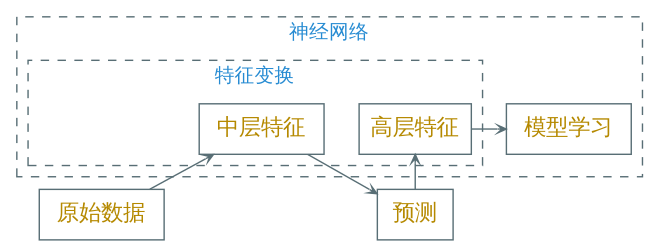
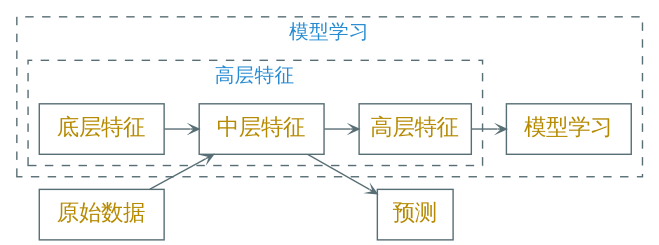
cluster "神经网络": label "神经网络" -> "模型学习"
cluster "特征变换": label "特征变换" -> "高层特征"
node "底层特征": added
edge "预测" -> "高层特征": now "中层特征" -> "高层特征"
